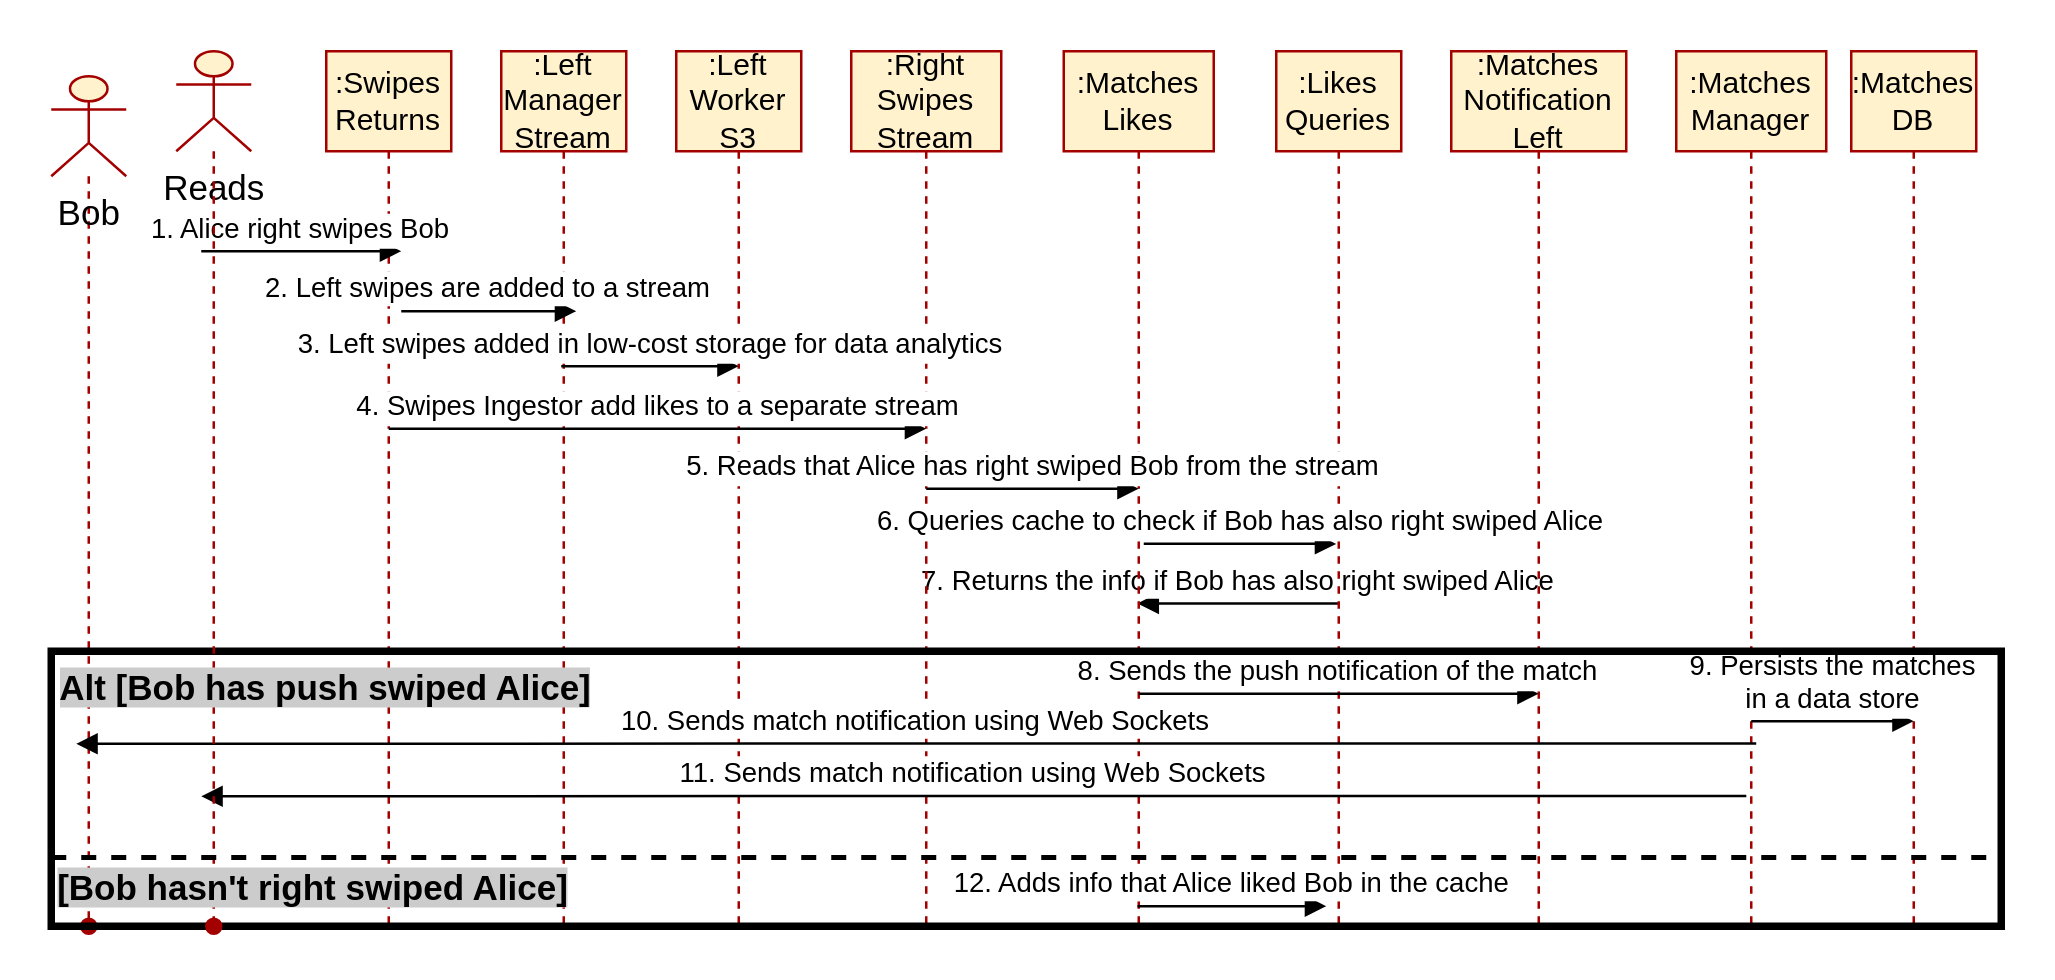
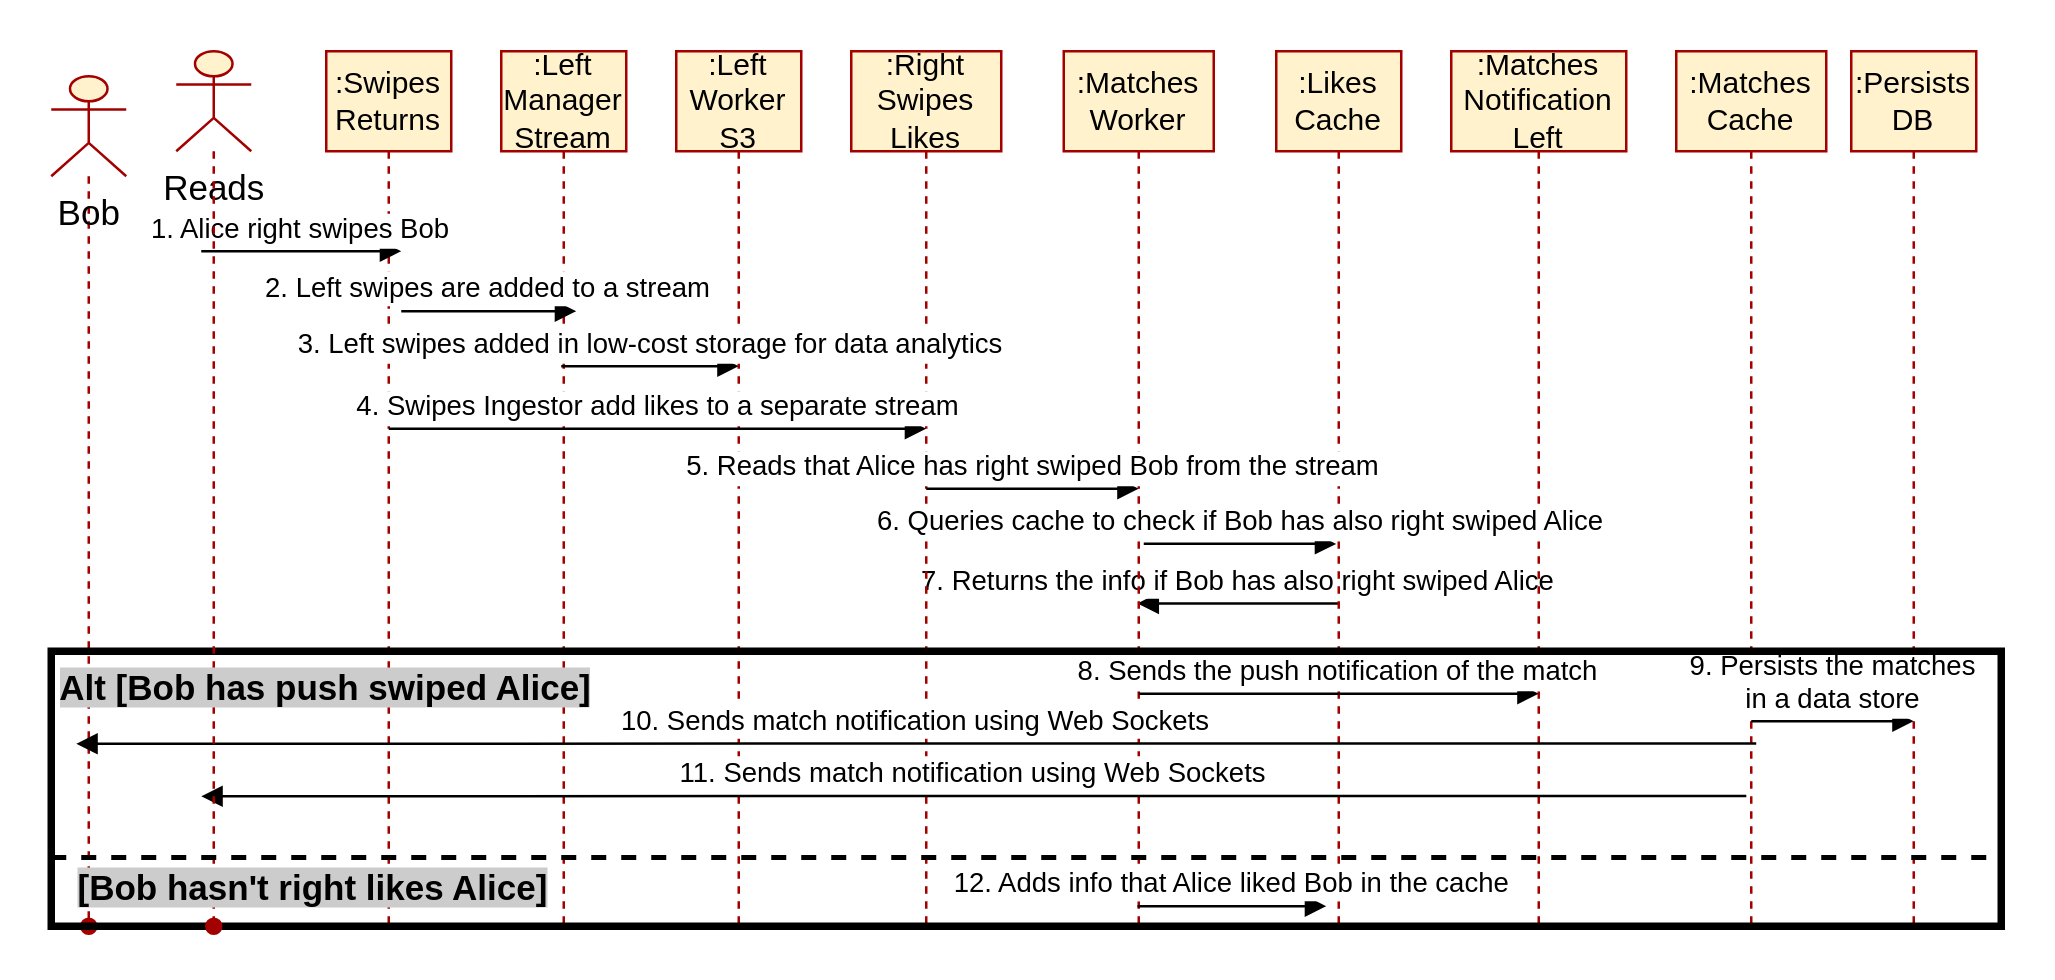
node ":Right Swipes Stream": label ":Right Swipes Stream" -> ":Right Swipes Likes"
node ":Matches Likes": label ":Matches Likes" -> ":Matches Worker"
node ":Likes Queries": label ":Likes Queries" -> ":Likes Cache"
node ":Matches Manager": label ":Matches Manager" -> ":Matches Cache"
node ":Matches DB": label ":Matches DB" -> ":Persists DB"
node "[Bob hasn't right swiped Alice]": label "[Bob hasn't right swiped Alice]" -> "[Bob hasn't right likes Alice]"
